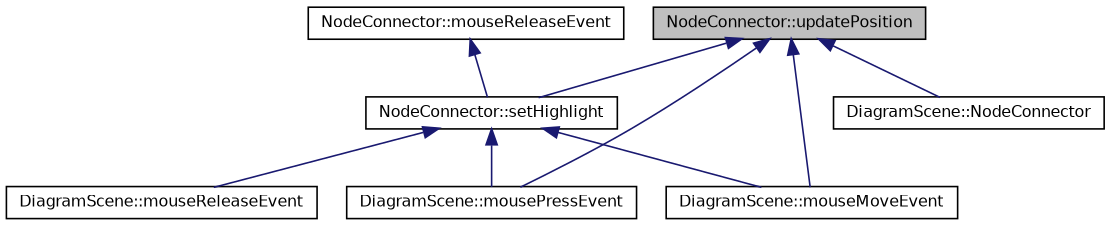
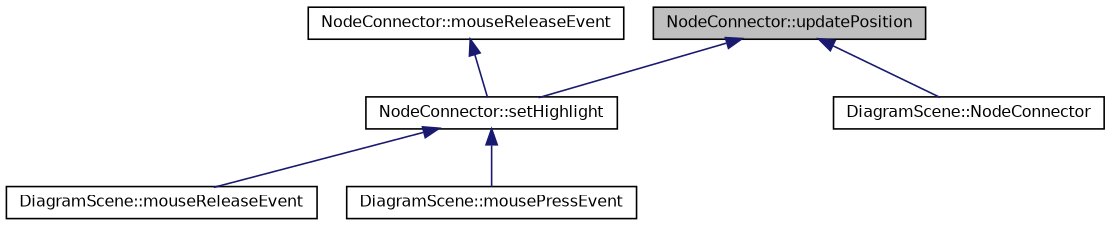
edge "DiagramScene::mousePressEvent" -> "NodeConnector::updatePosition": removed
node "DiagramScene::mouseMoveEvent": removed
